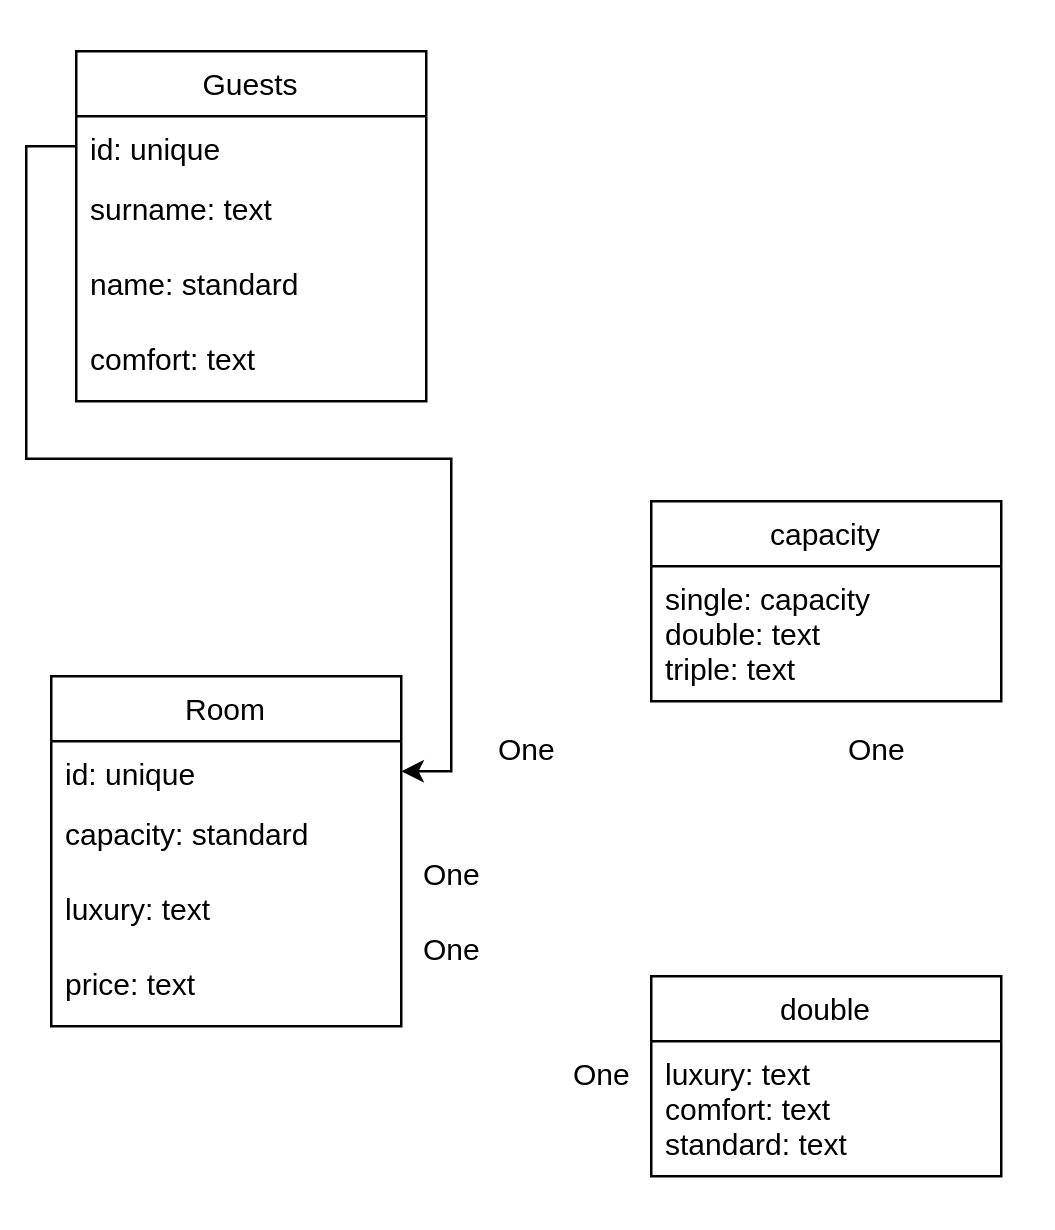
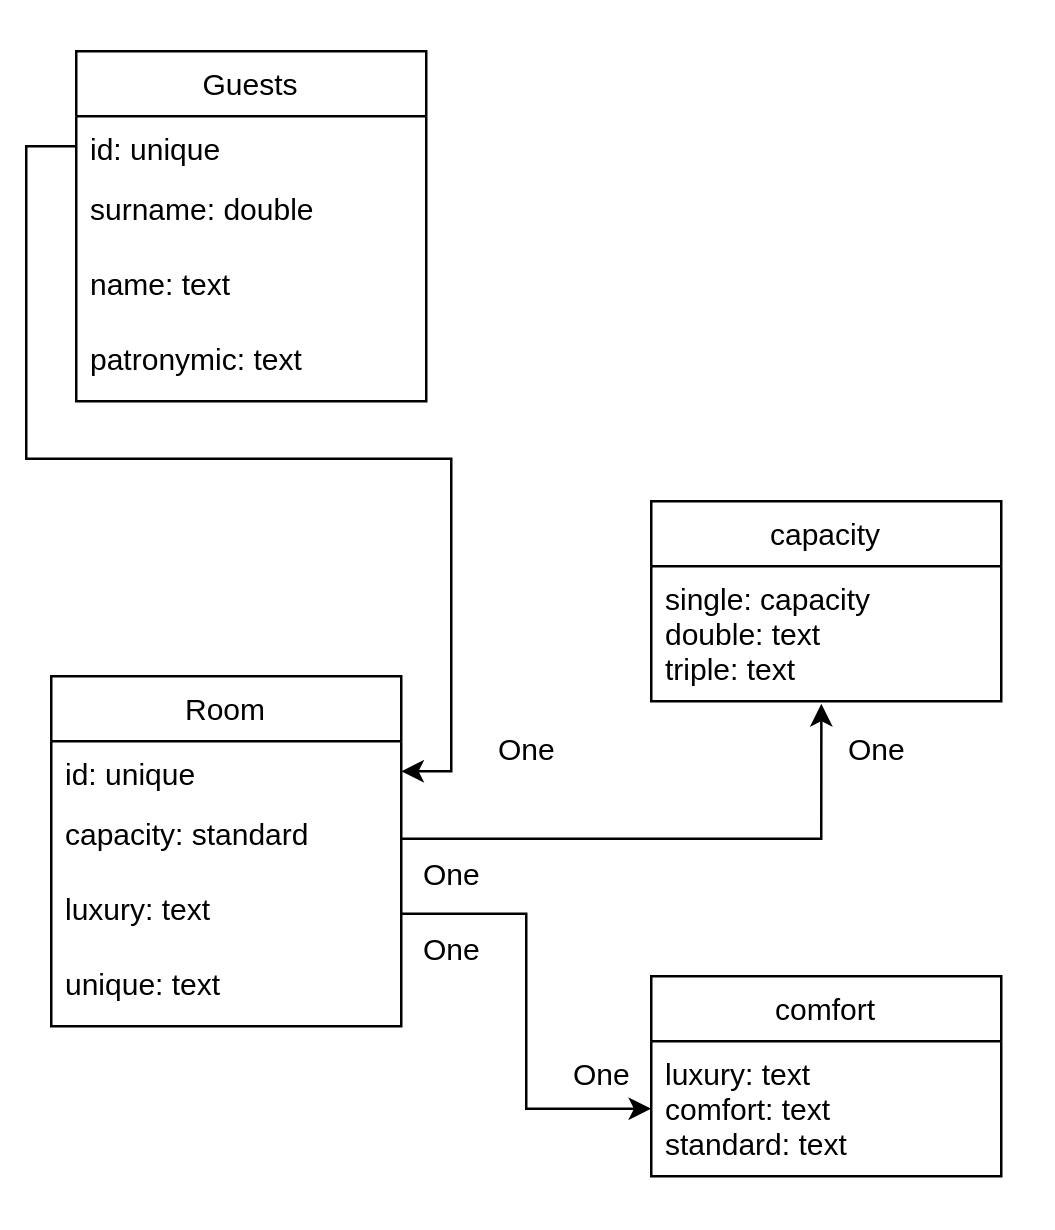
node "surname: text": label "surname: text" -> "surname: double"
node "name: standard": label "name: standard" -> "name: text"
node "comfort: text": label "comfort: text" -> "patronymic: text"
edge "capacity: standard" -> "single: capacity double: text triple: text": added
node "price: text": label "price: text" -> "unique: text"
edge "luxury: text" -> "luxury: text comfort: text standard: text": added
node "double": label "double" -> "comfort"
